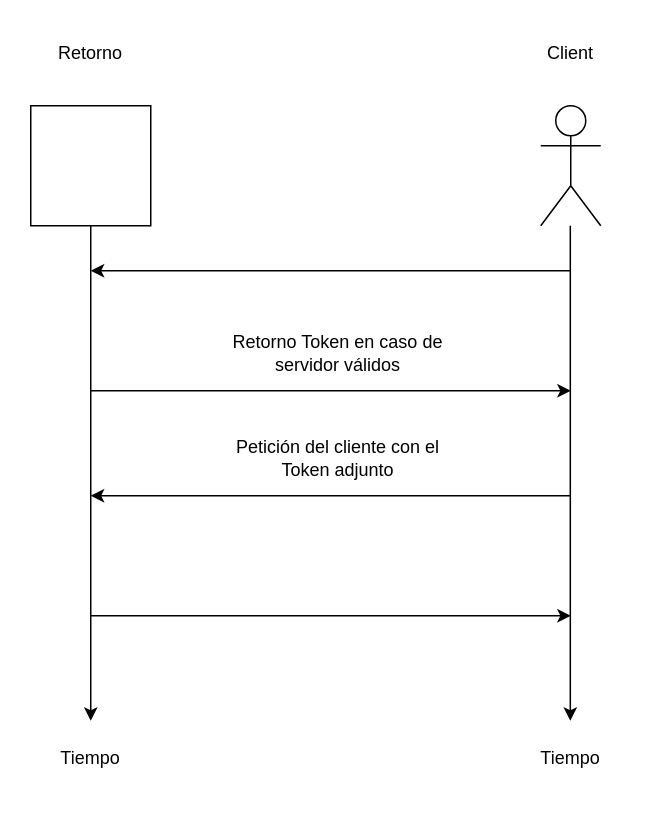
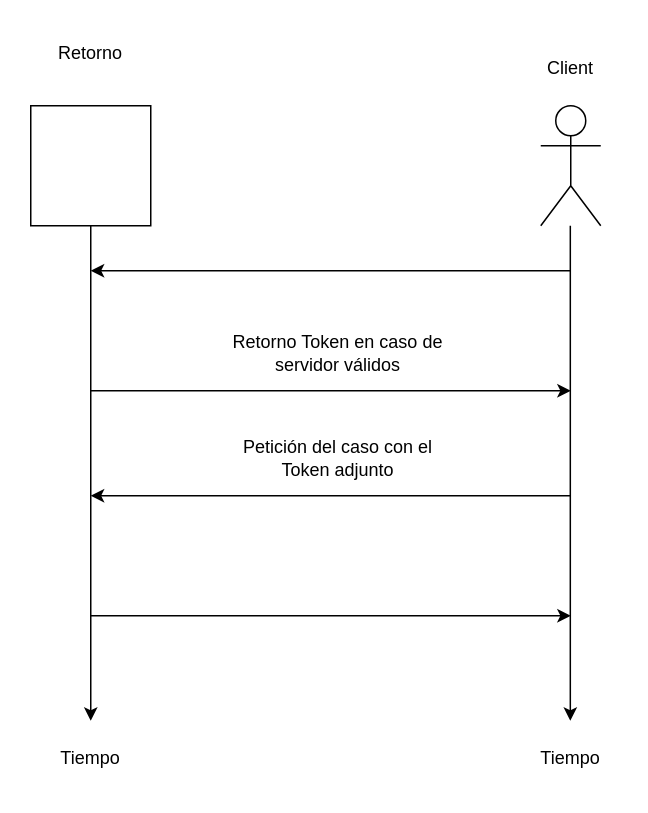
node "Client": moved (571, 53) -> (571, 68)
node "Petición del cliente con el Token adjunto": label "Petición del cliente con el Token adjunto" -> "Petición del caso con el Token adjunto"
